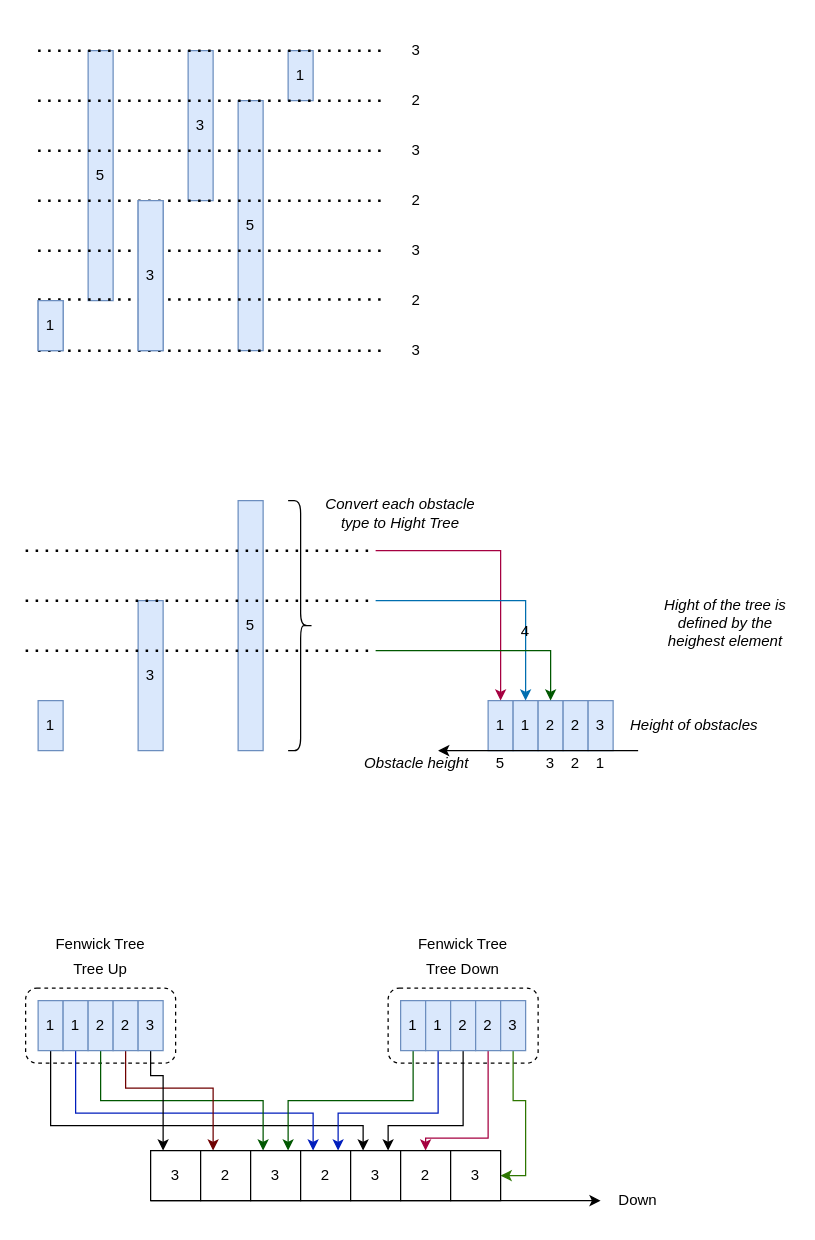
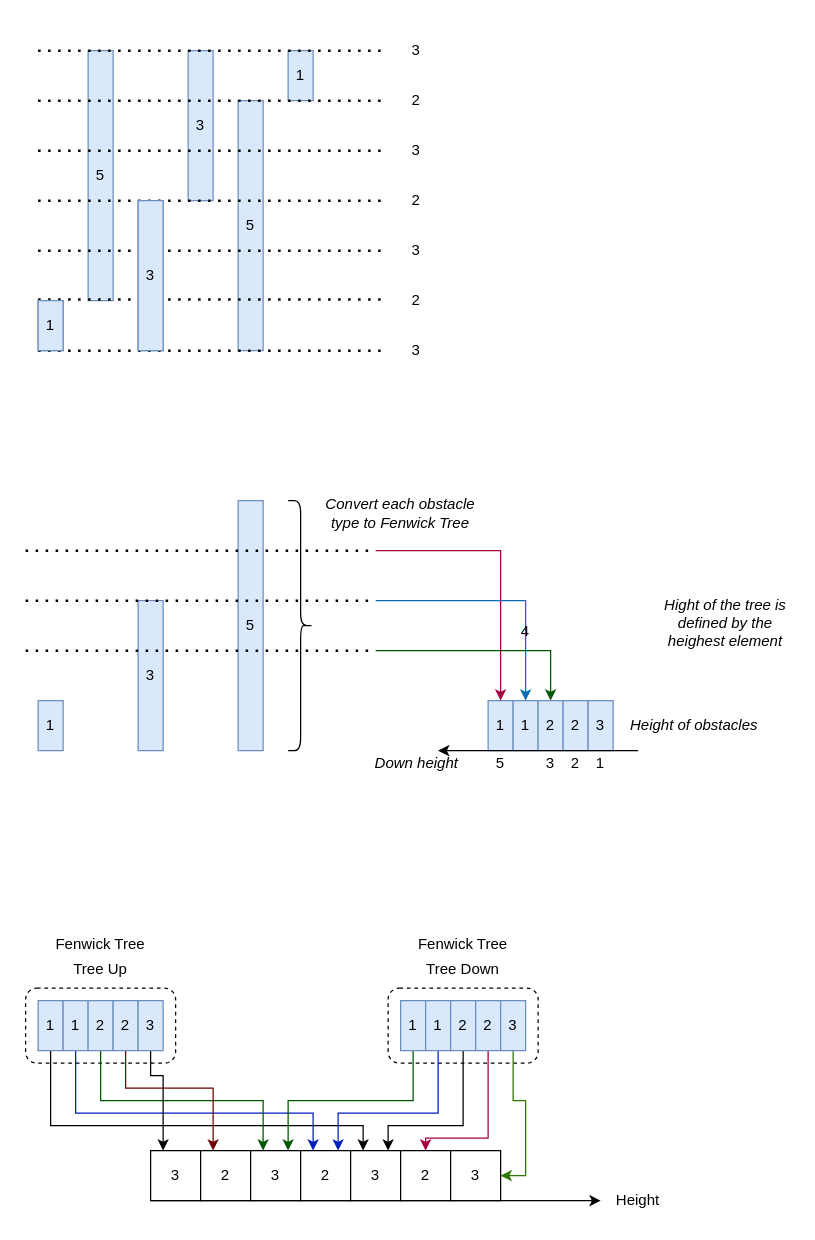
node "Convert each obstacle type to Hight Tree": label "Convert each obstacle type to Hight Tree" -> "Convert each obstacle type to Fenwick Tree"
node "Obstacle height": label "Obstacle height" -> "Down height"
node "Down": label "Down" -> "Height"
